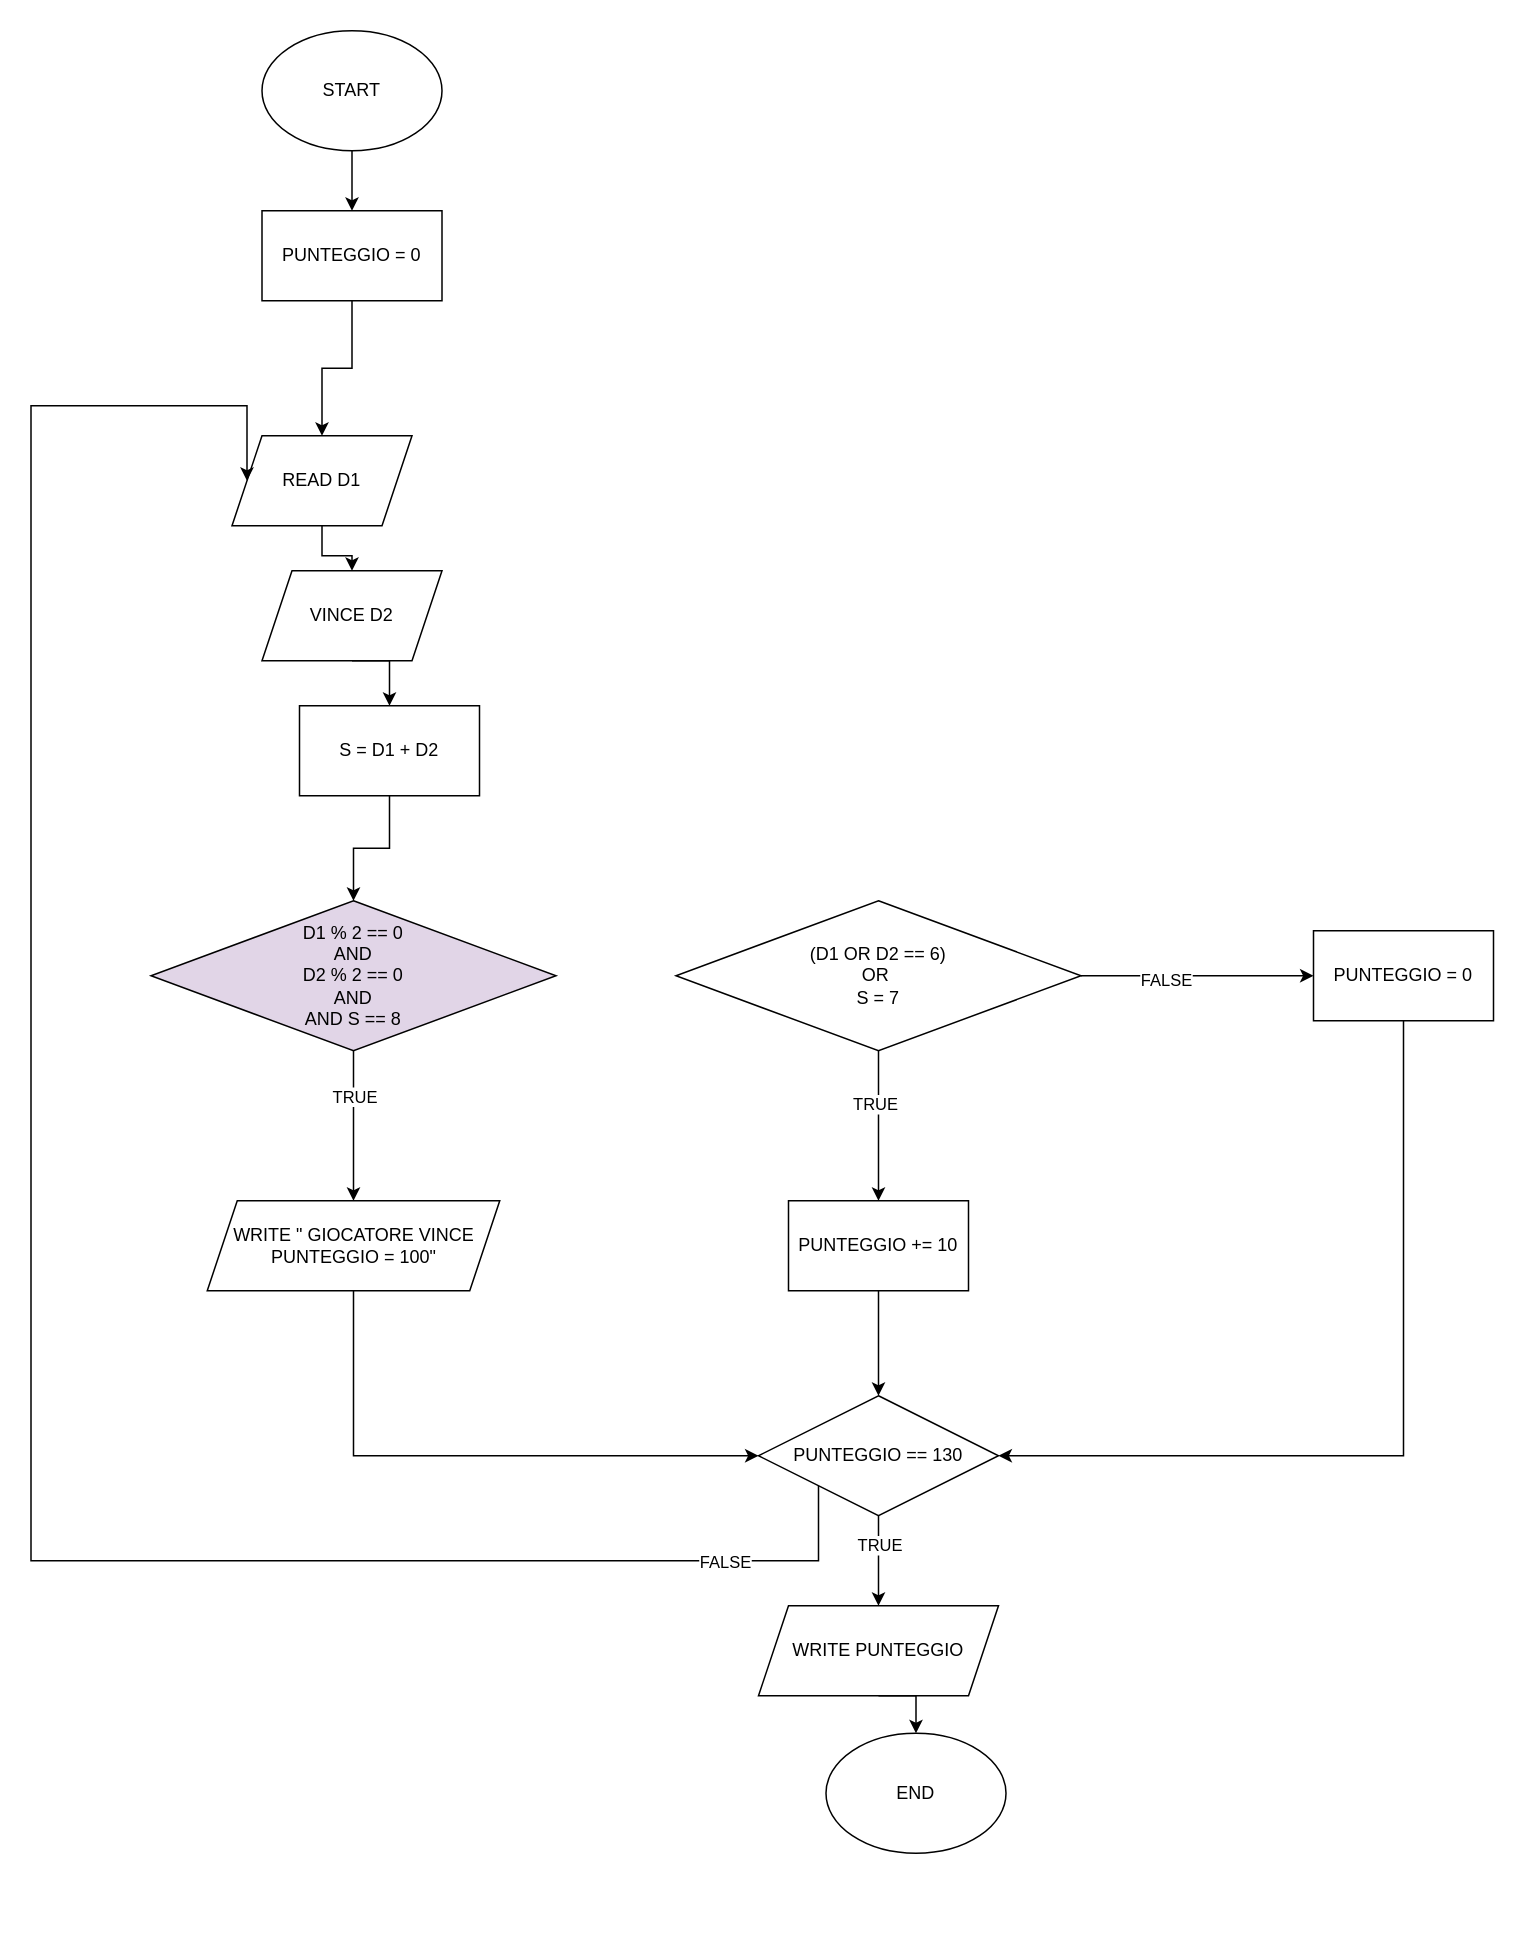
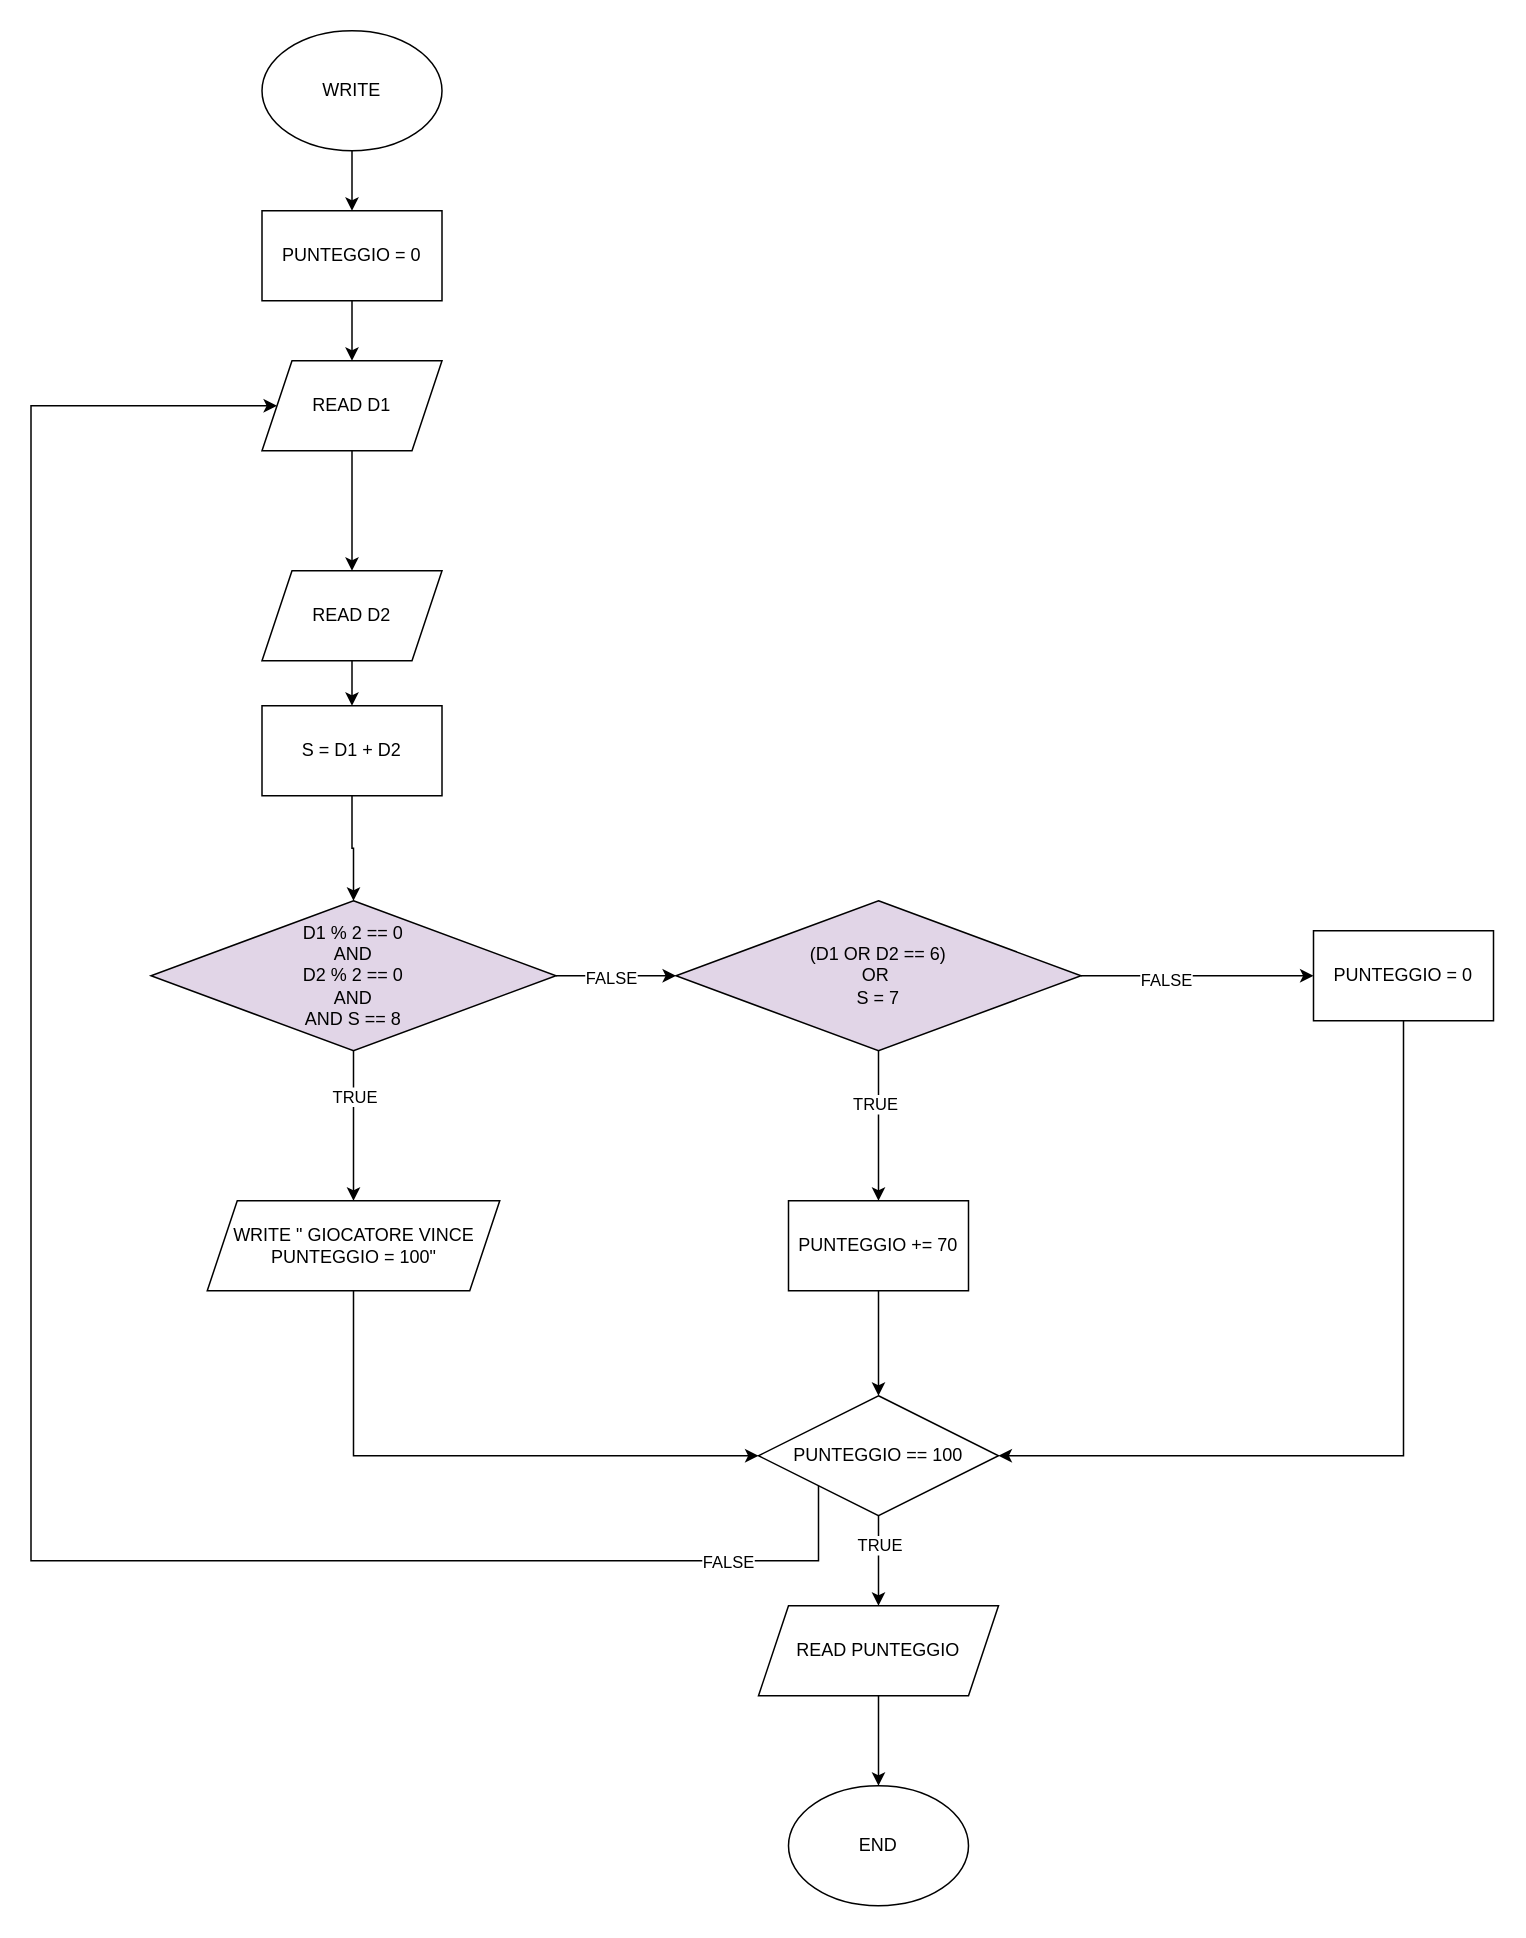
node "START": label "START" -> "WRITE"
node "READ D1": moved (322, 481) -> (352, 406)
node "VINCE D2": label "VINCE D2" -> "READ D2"
node "S = D1 + D2": moved (389, 751) -> (352, 751)
edge "D1 % 2 == 0 AND D2 % 2 == 0 AND AND S == 8" -> "(D1 OR D2 == 6) OR S = 7": added, label "FALSE"
node "(D1 OR D2 == 6) OR S = 7": fillcolor #ffffff -> #e1d5e7
node "PUNTEGGIO += 10": label "PUNTEGGIO += 10" -> "PUNTEGGIO += 70"
node "PUNTEGGIO == 130": label "PUNTEGGIO == 130" -> "PUNTEGGIO == 100"
node "WRITE PUNTEGGIO": label "WRITE PUNTEGGIO" -> "READ PUNTEGGIO"
node "END": moved (916, 1793) -> (878, 1846)
